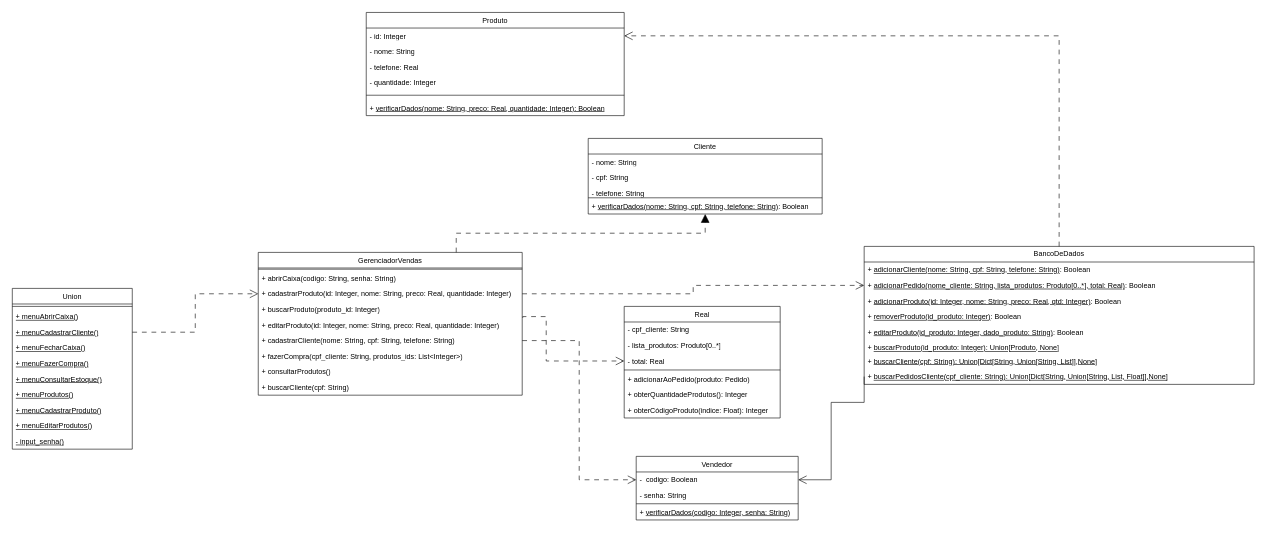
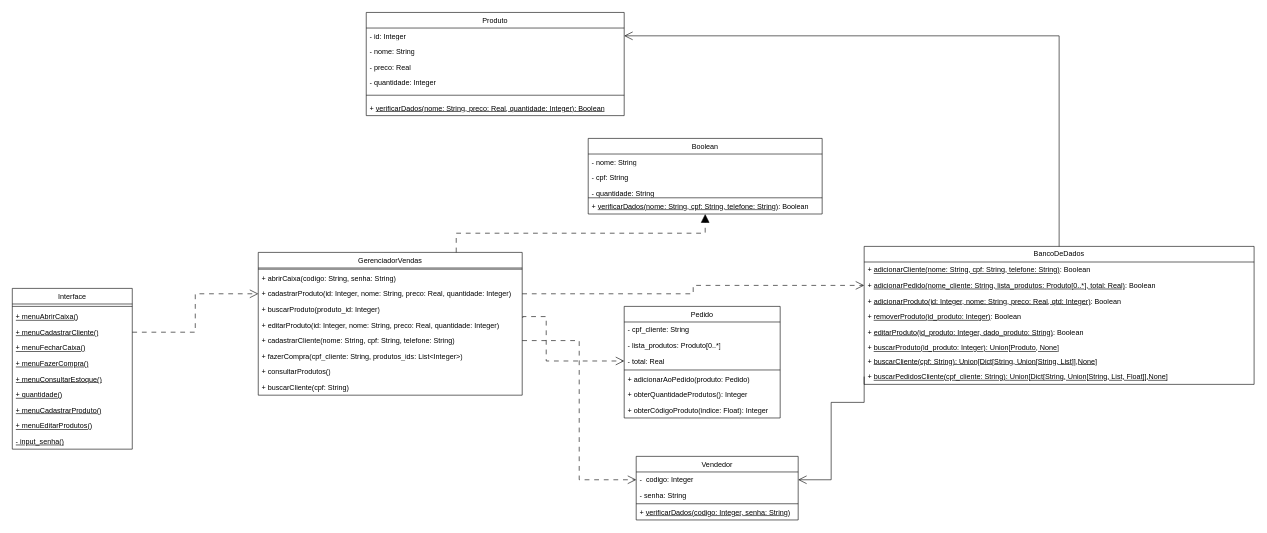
edge "BancoDeDados" -> "- id: Integer": style dashed -> solid
node "- telefone: Real": label "- telefone: Real" -> "- preco: Real"
node "Cliente": label "Cliente" -> "Boolean"
node "- telefone: String": label "- telefone: String" -> "- quantidade: String"
node "Union": label "Union" -> "Interface"
node "Real": label "Real" -> "Pedido"
node "+ menuProdutos()": label "+ menuProdutos()" -> "+ quantidade()"
node "- codigo: Boolean": label "- codigo: Boolean" -> "- codigo: Integer"
